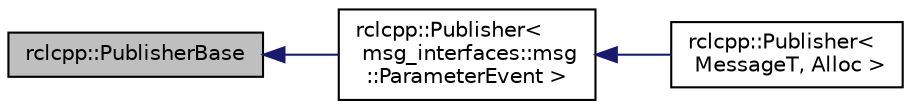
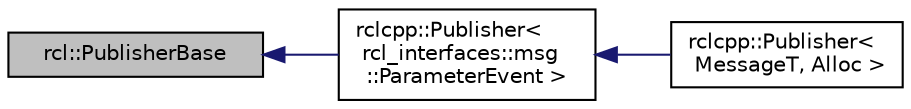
node "rclcpp::PublisherBase": label "rclcpp::PublisherBase" -> "rcl::PublisherBase"
node "rclcpp::Publisher< msg_interfaces::msg ::ParameterEvent >": label "rclcpp::Publisher< msg_interfaces::msg ::ParameterEvent >" -> "rclcpp::Publisher< rcl_interfaces::msg ::ParameterEvent >"
